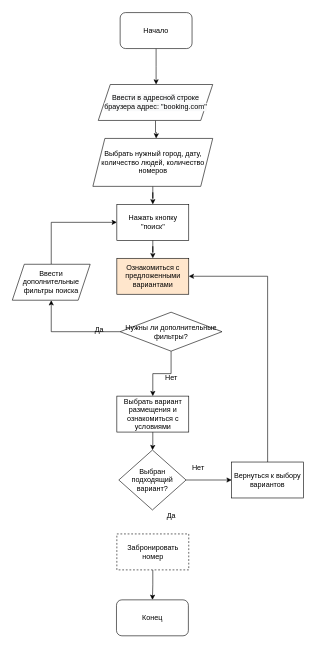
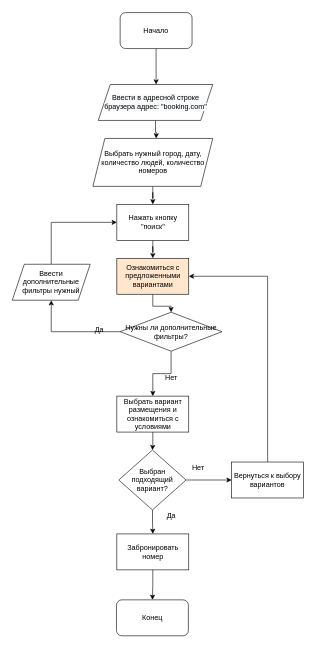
node "Ввести дополнительные фильтры поиска": label "Ввести дополнительные фильтры поиска" -> "Ввести дополнительные фильтры нужный"
edge "Ознакомиться с предложенными вариантами" -> "Нужны ли дополнительные фильтры?": added
edge "Выбран подходящий вариант?" -> "Забронировать номер": added
node "Забронировать номер": style dashed -> solid
